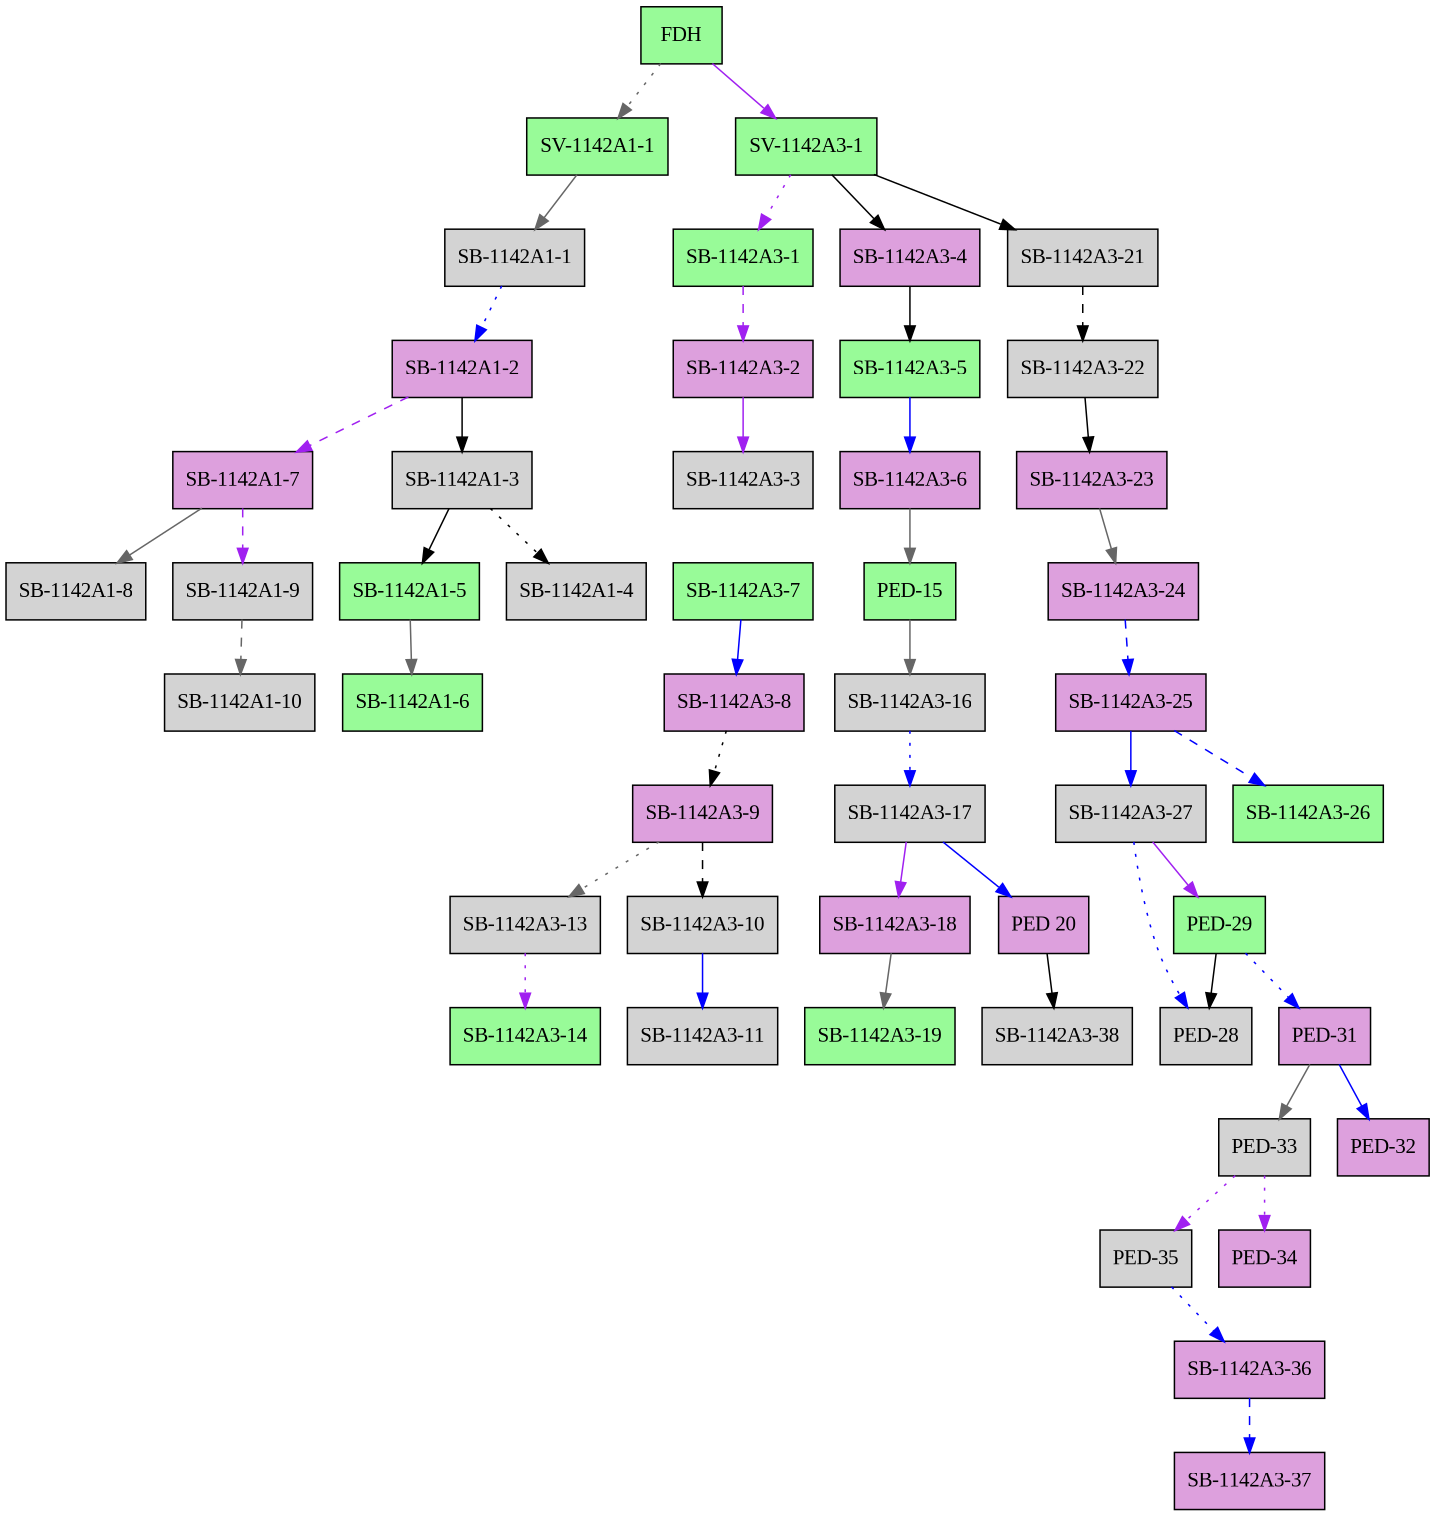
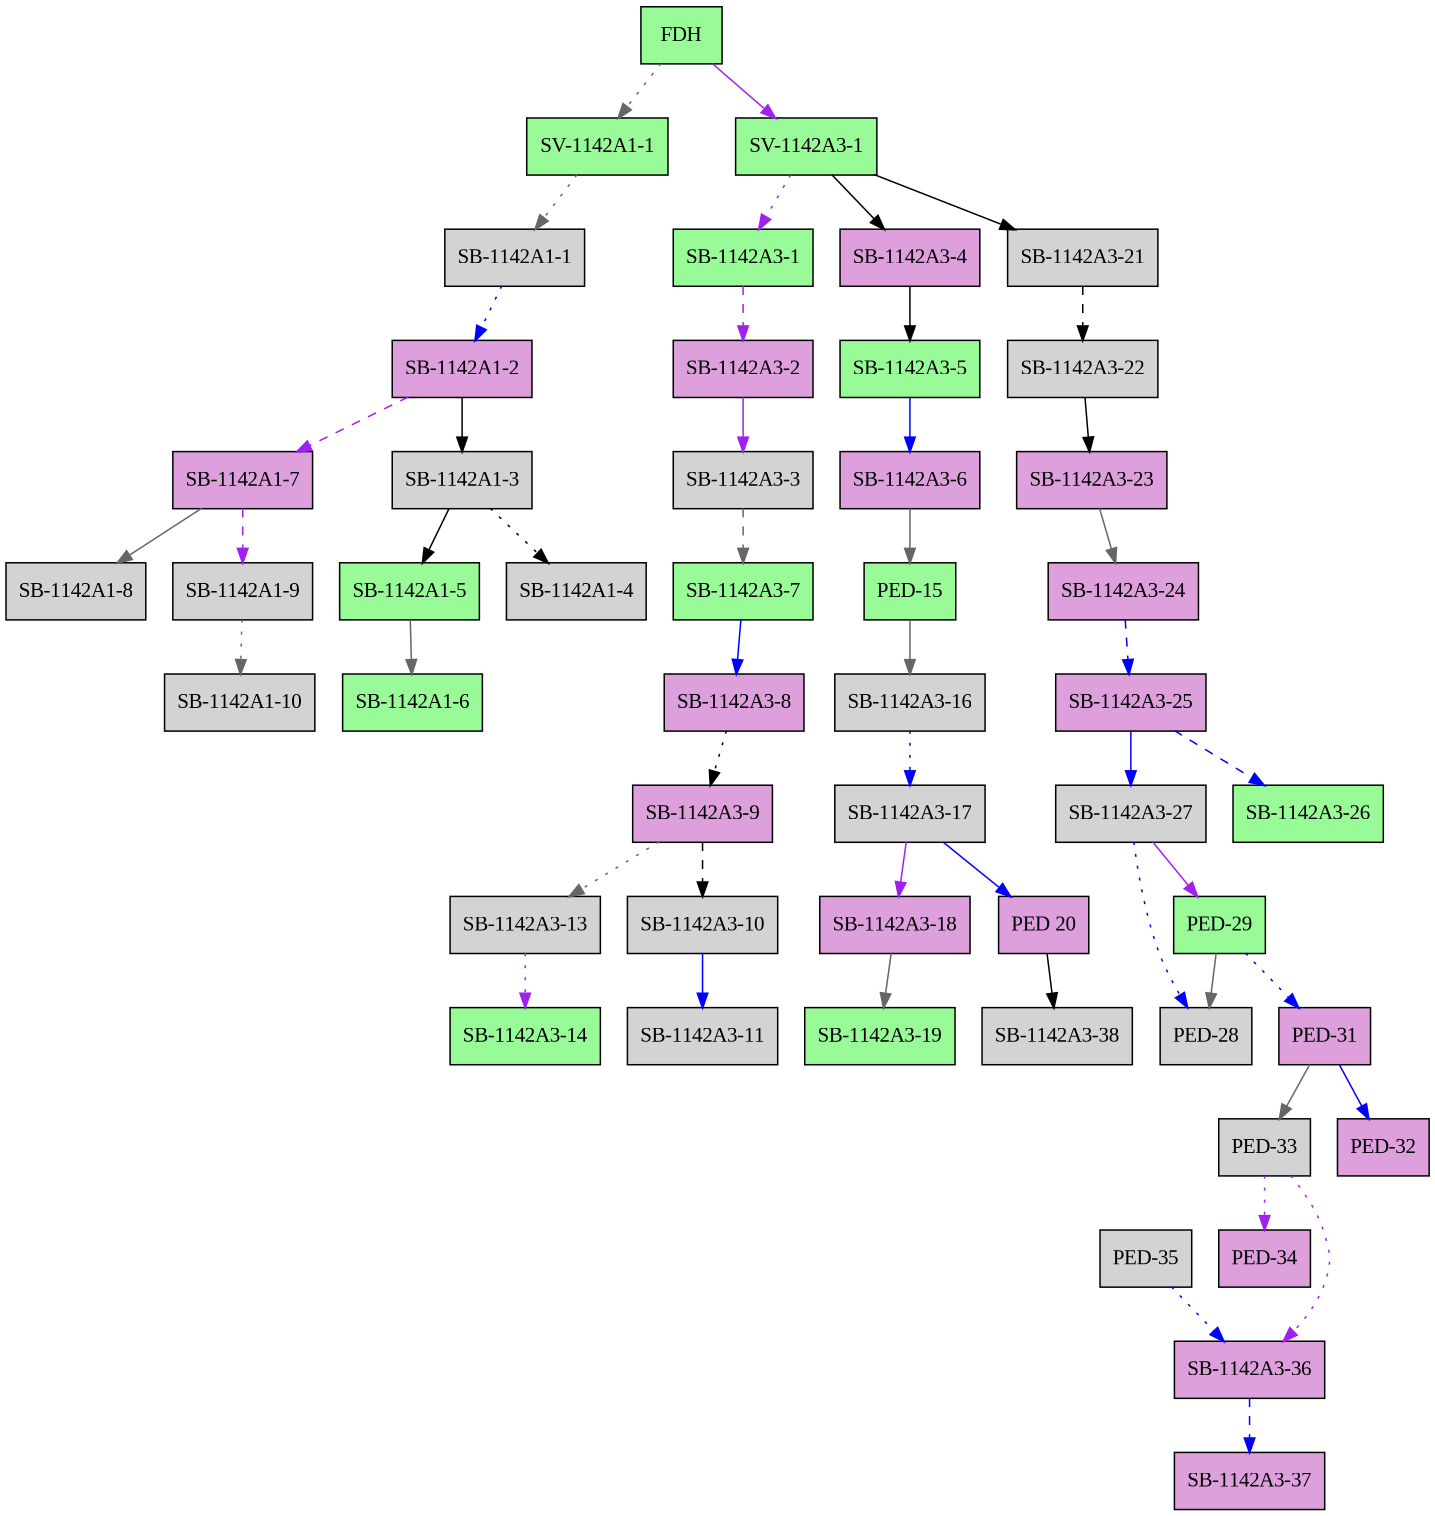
edge "SV-1142A1-1" -> "SB-1142A1-1": style solid -> dotted
edge "SB-1142A3-3" -> "SB-1142A3-7": added
edge "SB-1142A1-9" -> "SB-1142A1-10": style dashed -> dotted
edge "PED-29" -> "PED-28": color black -> gray40
edge "PED-33" -> "PED-35": now "PED-33" -> "SB-1142A3-36"
